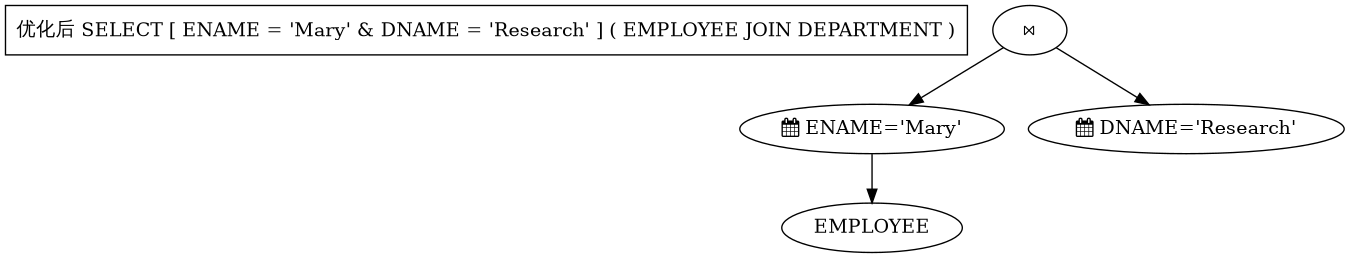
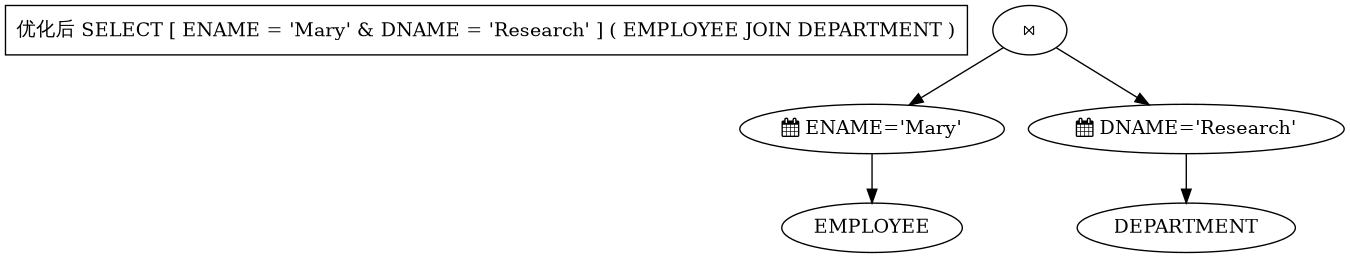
node "DEPARTMENT": added
